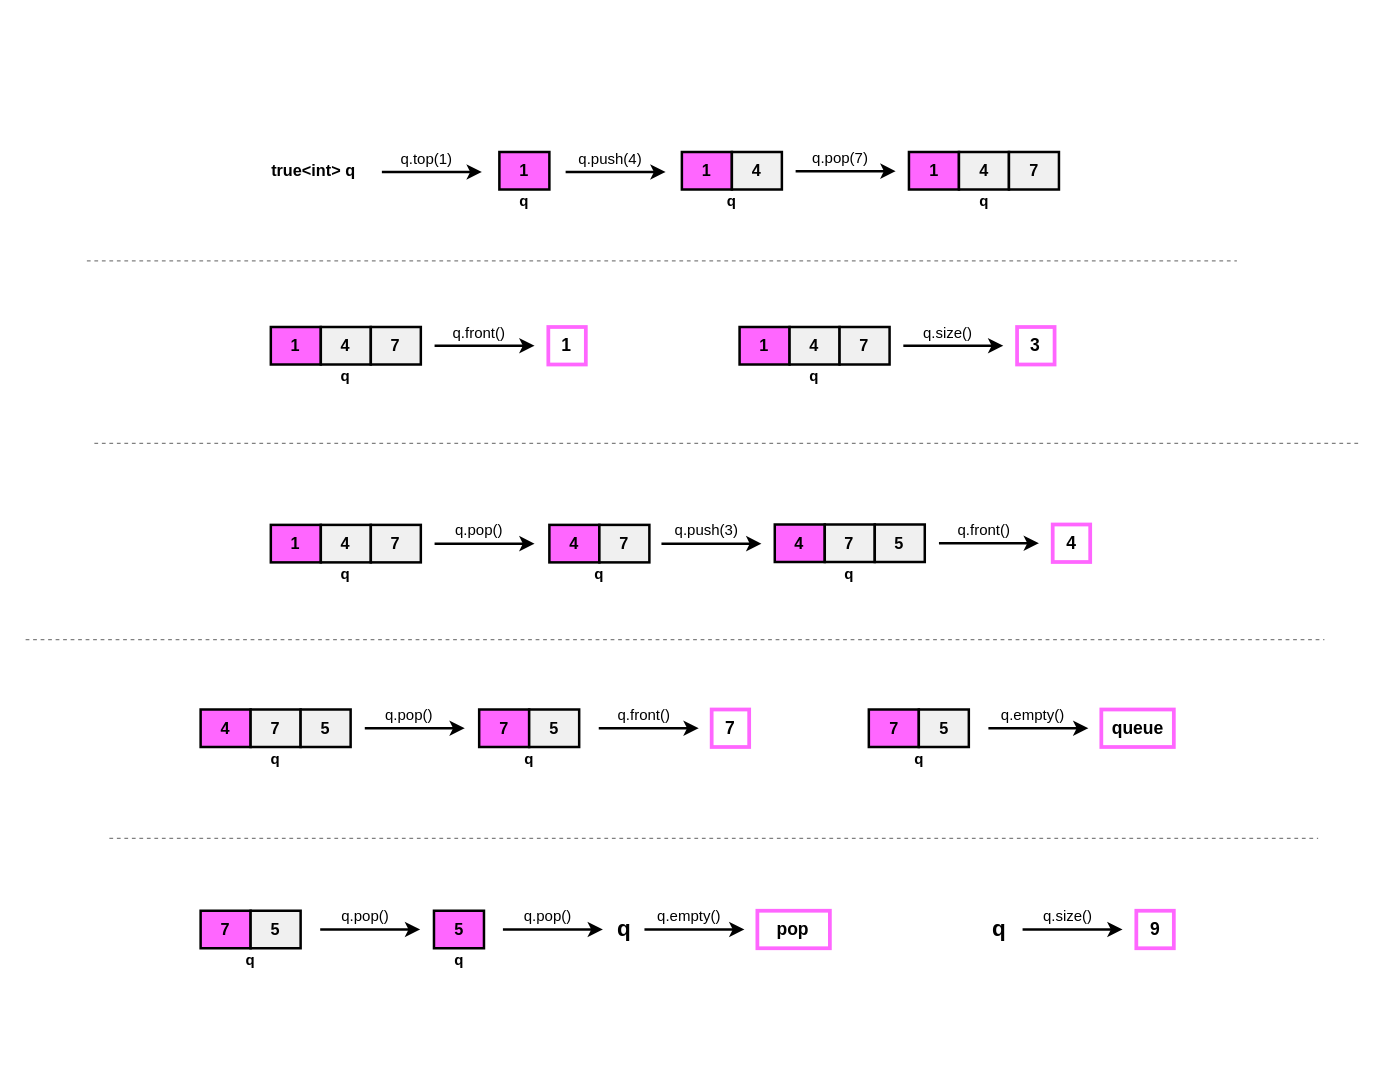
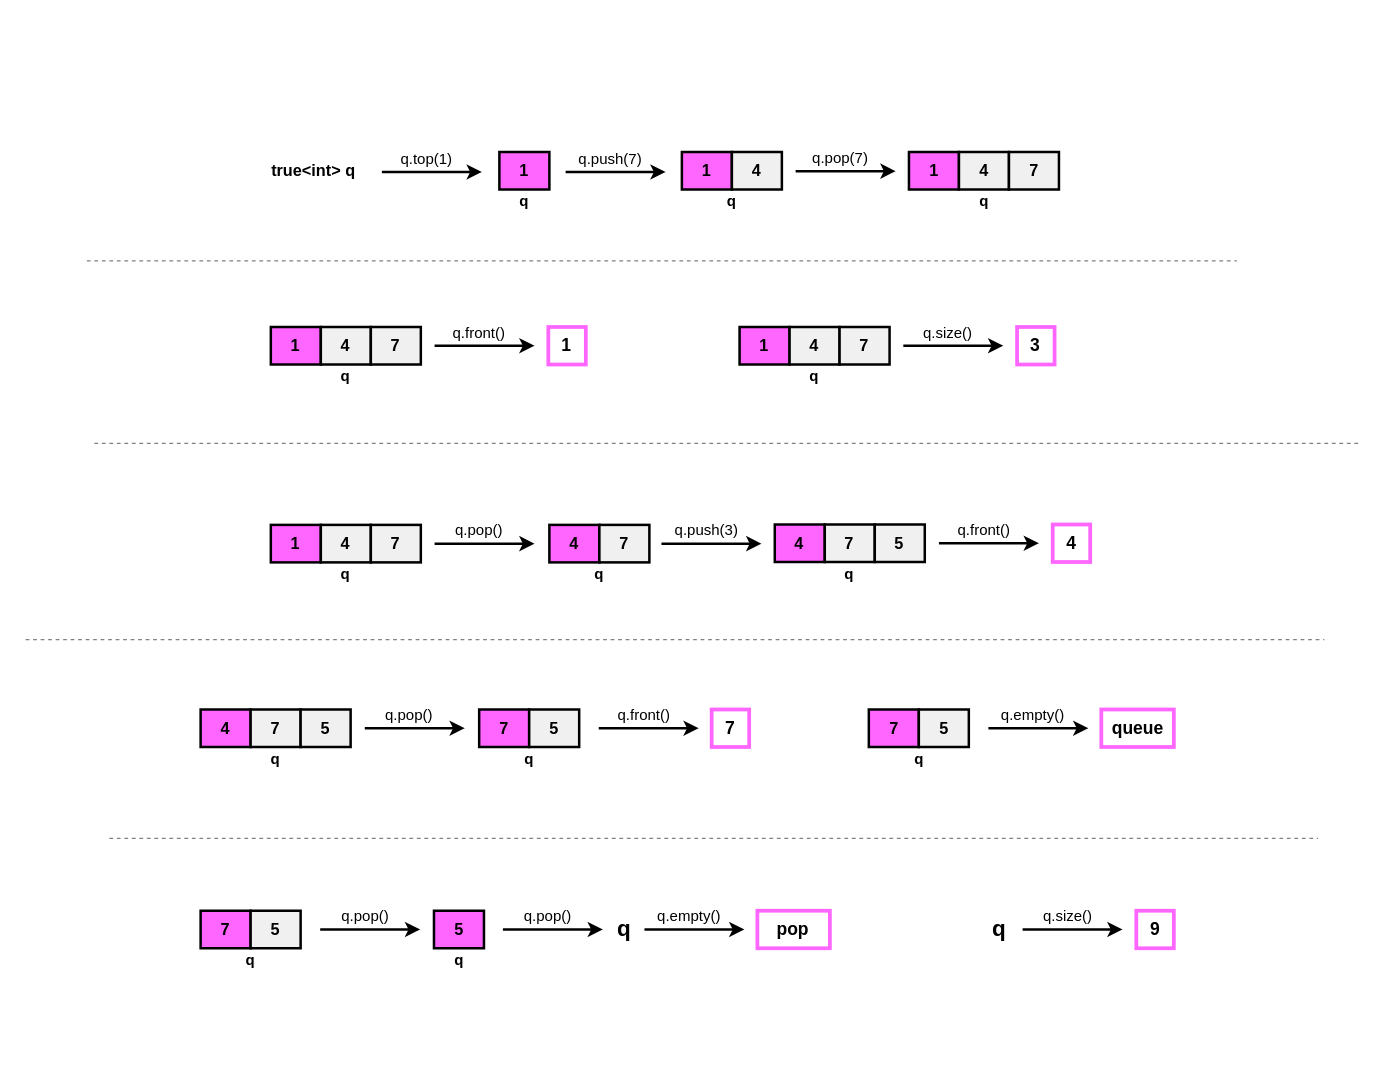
node "q.push(4)": label "q.push(4)" -> "q.push(7)"
